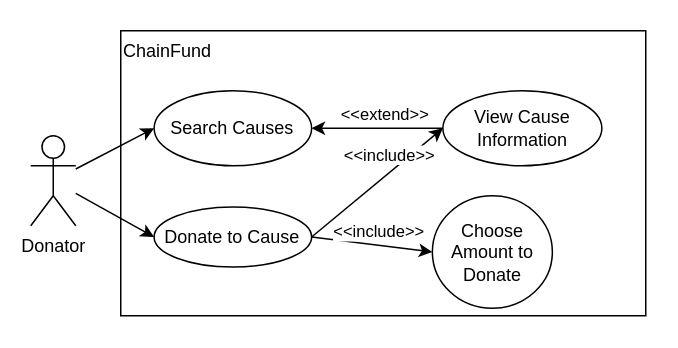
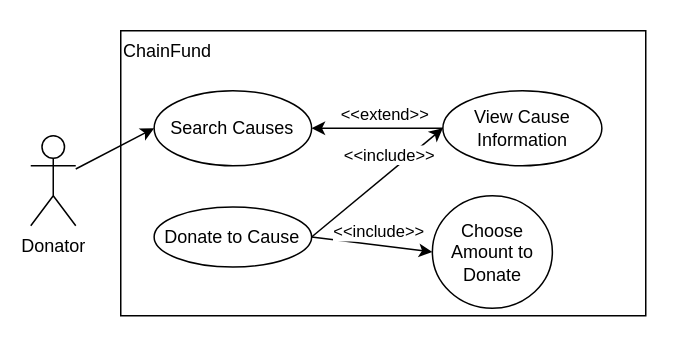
edge "Donator" -> "Donate to Cause": removed
